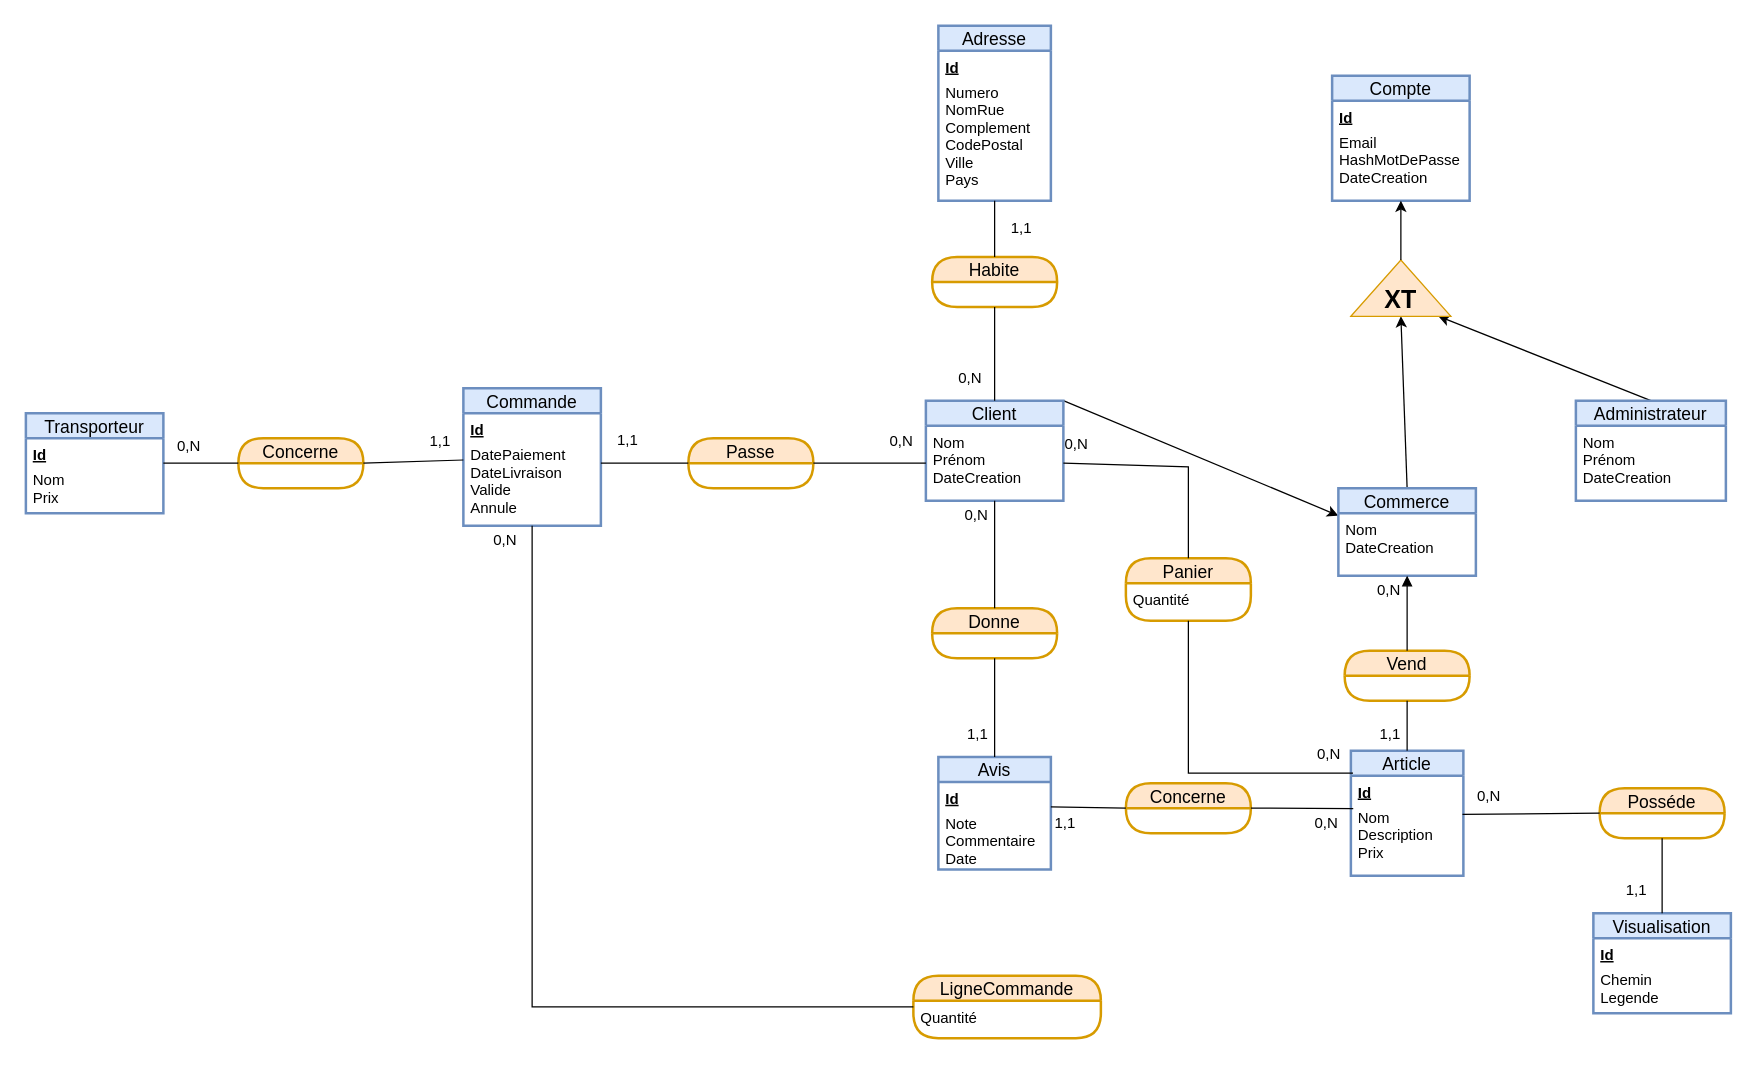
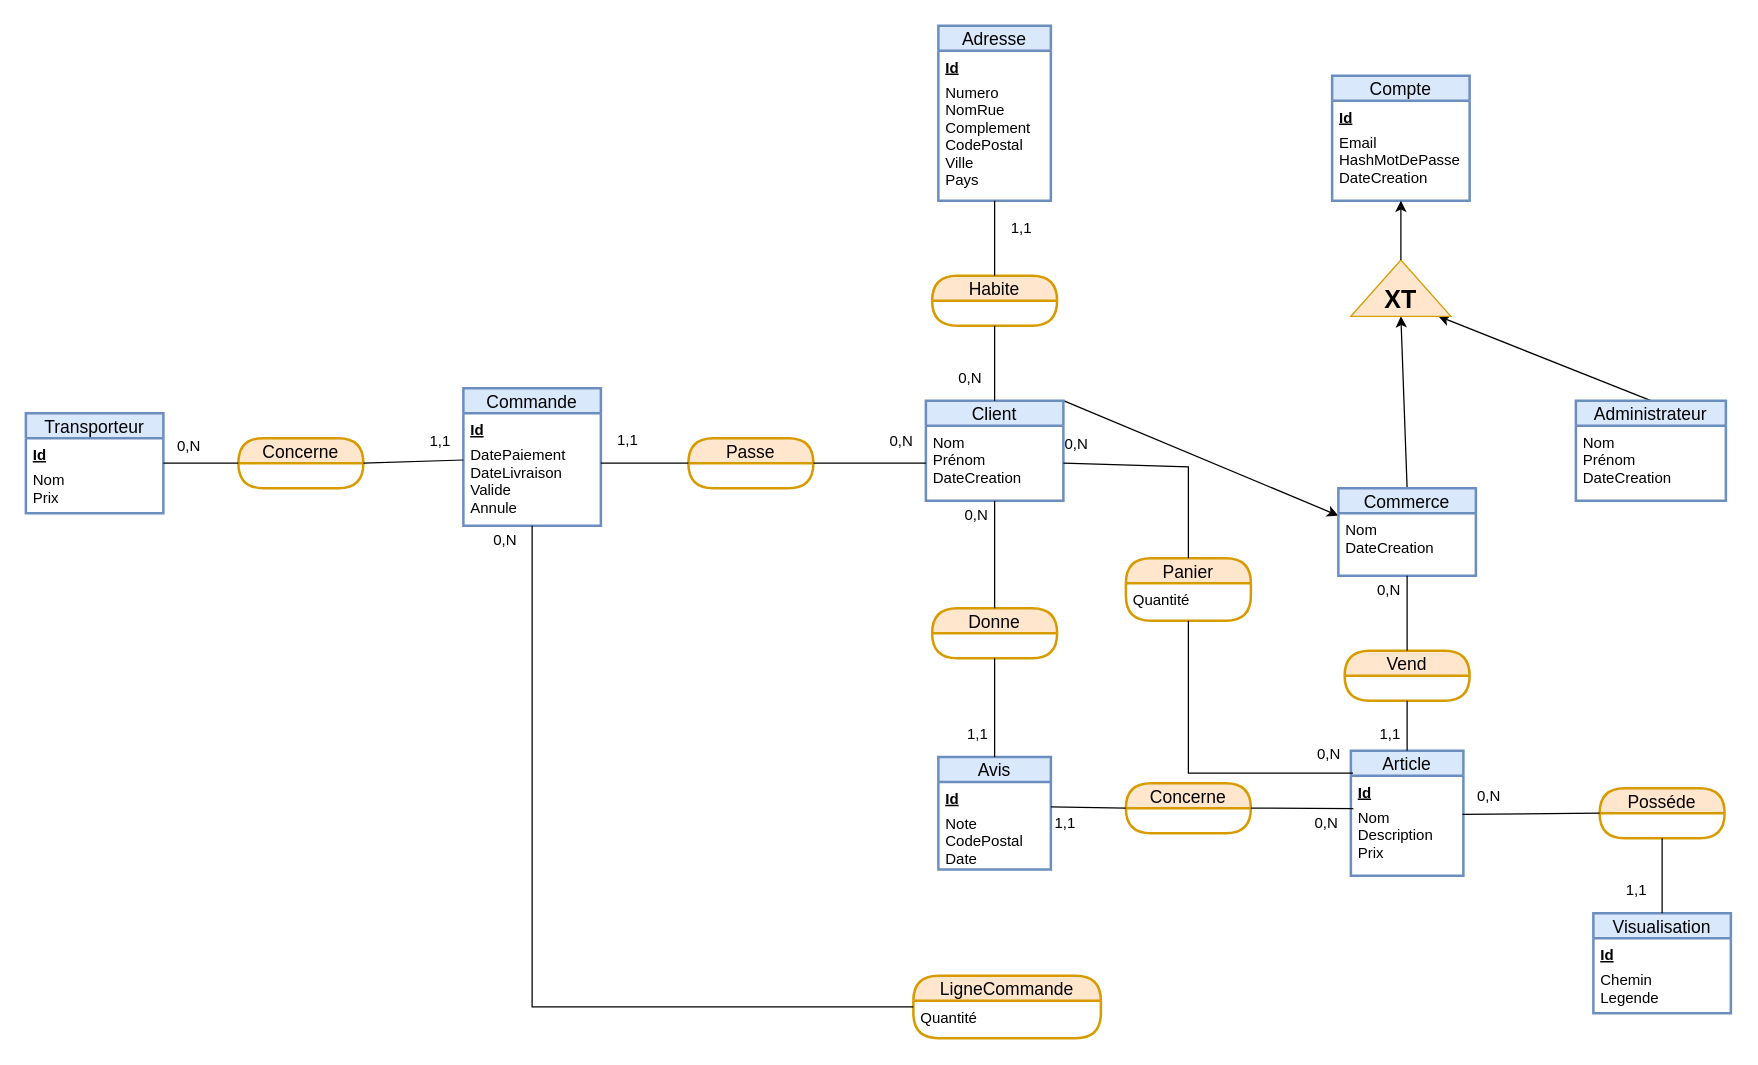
node "Habite": moved (994, 282) -> (994, 301)
edge "Vend" -> "Nom DateCreation": arrowhead block -> none
node "Note Commentaire Date": label "Note Commentaire Date" -> "Note CodePostal Date"
